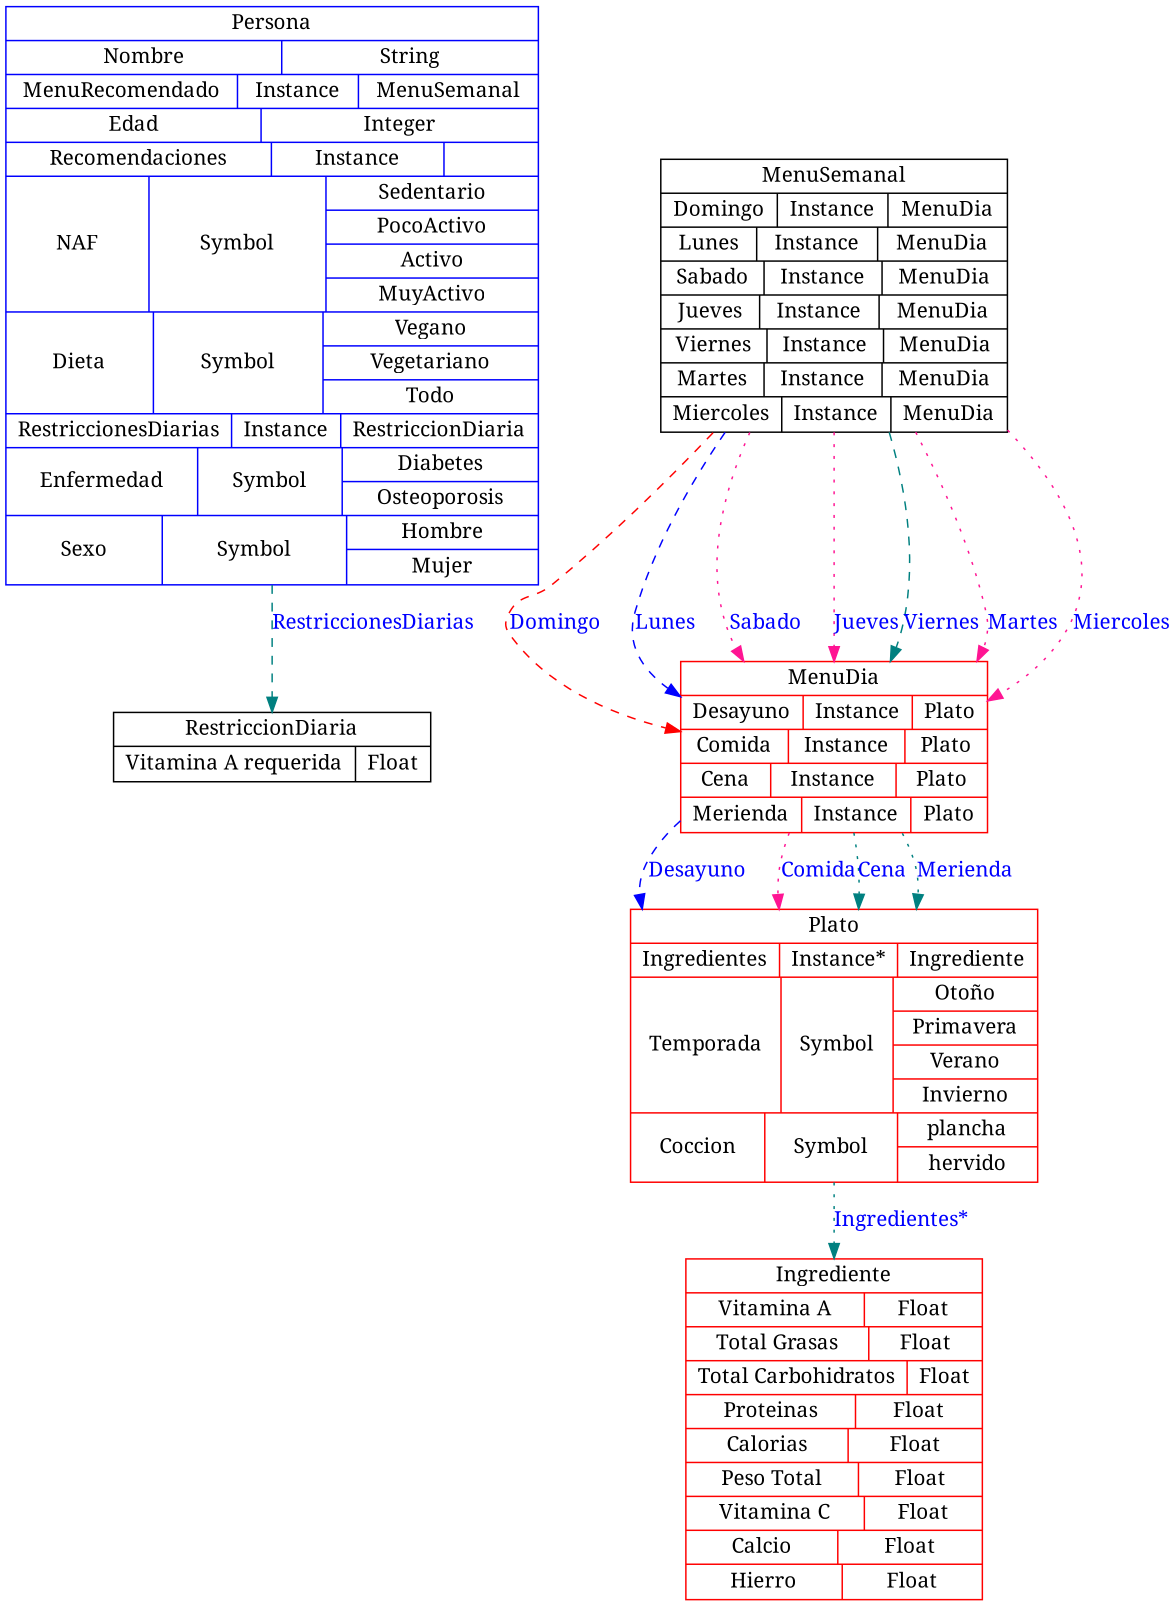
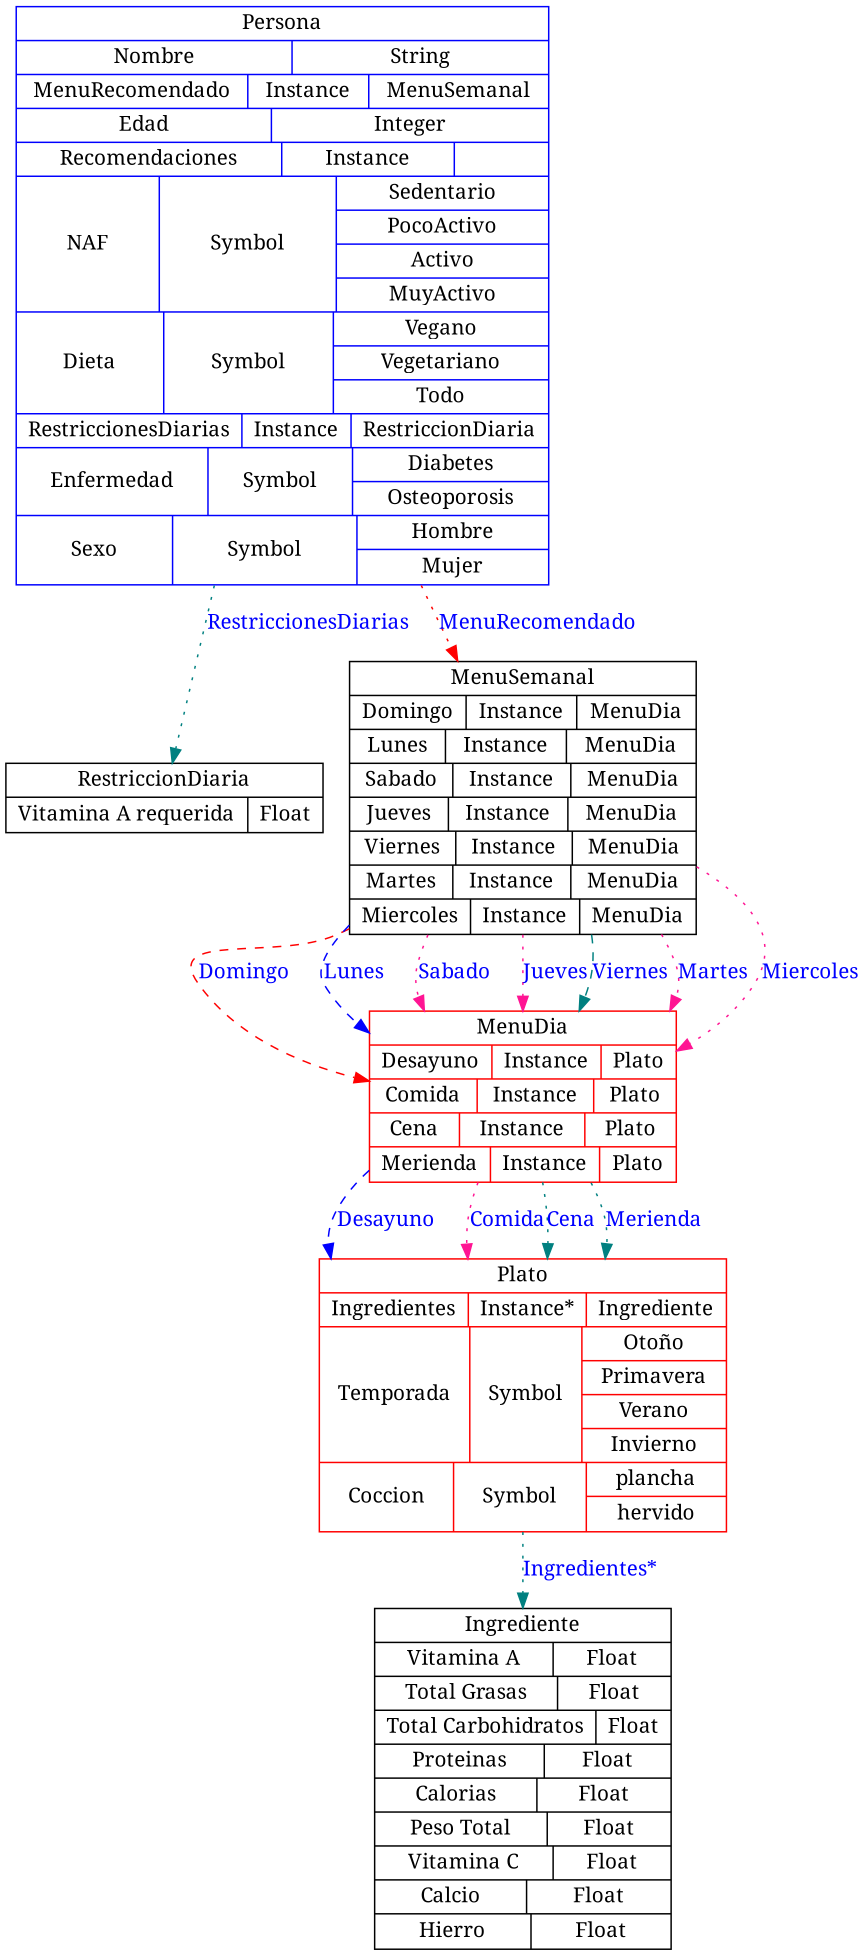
edge "Persona" -> "MenuSemanal": added, label "MenuRecomendado"
edge "Persona" -> "RestriccionDiaria": style dashed -> dotted
node "Ingrediente": color red -> black
